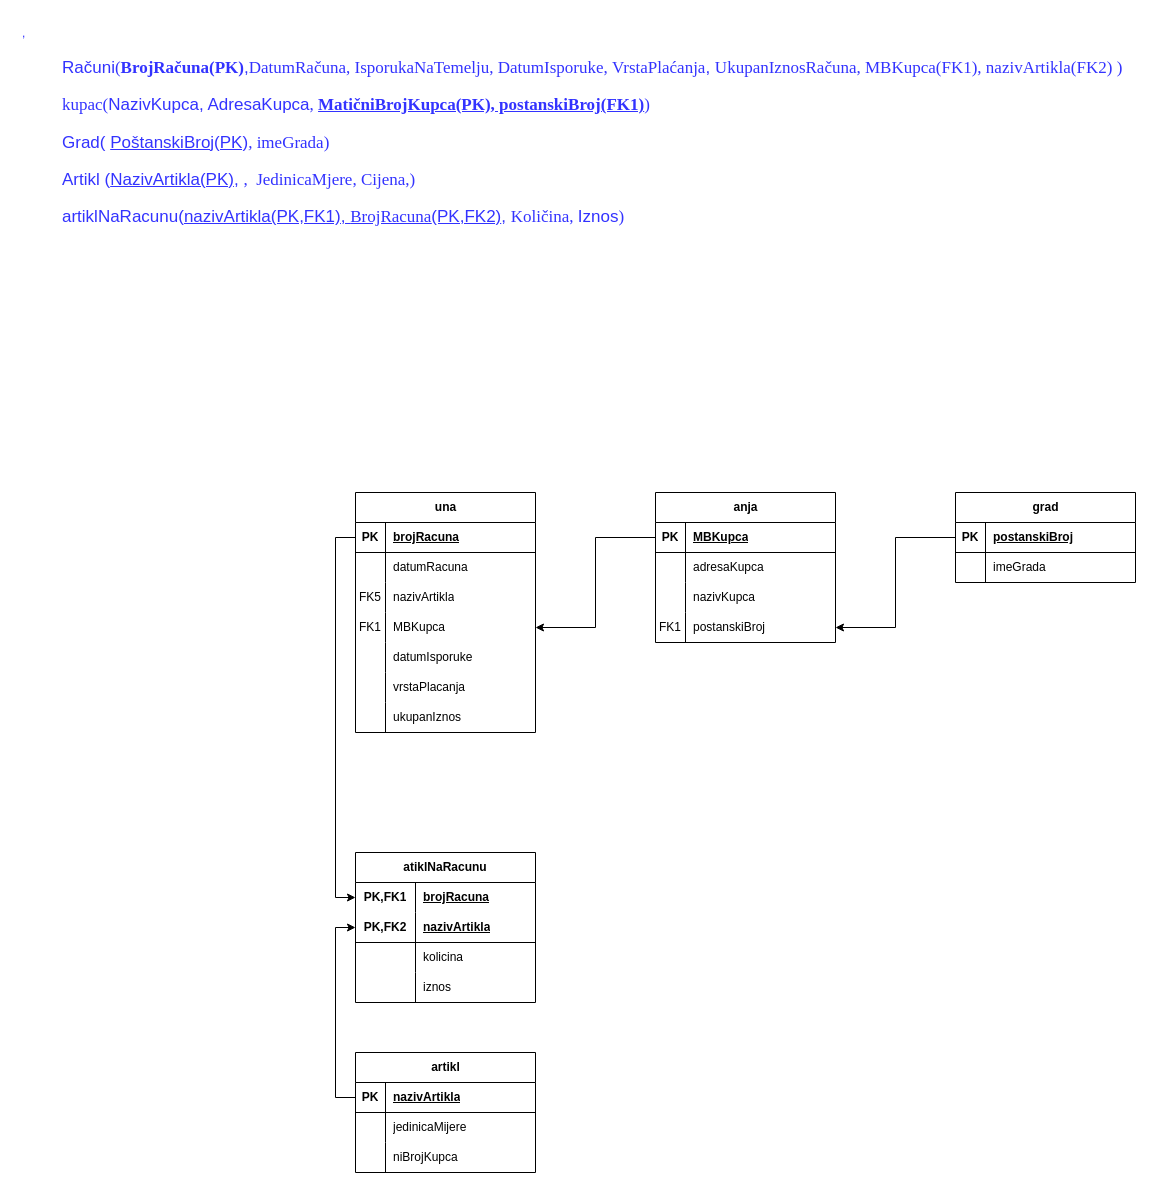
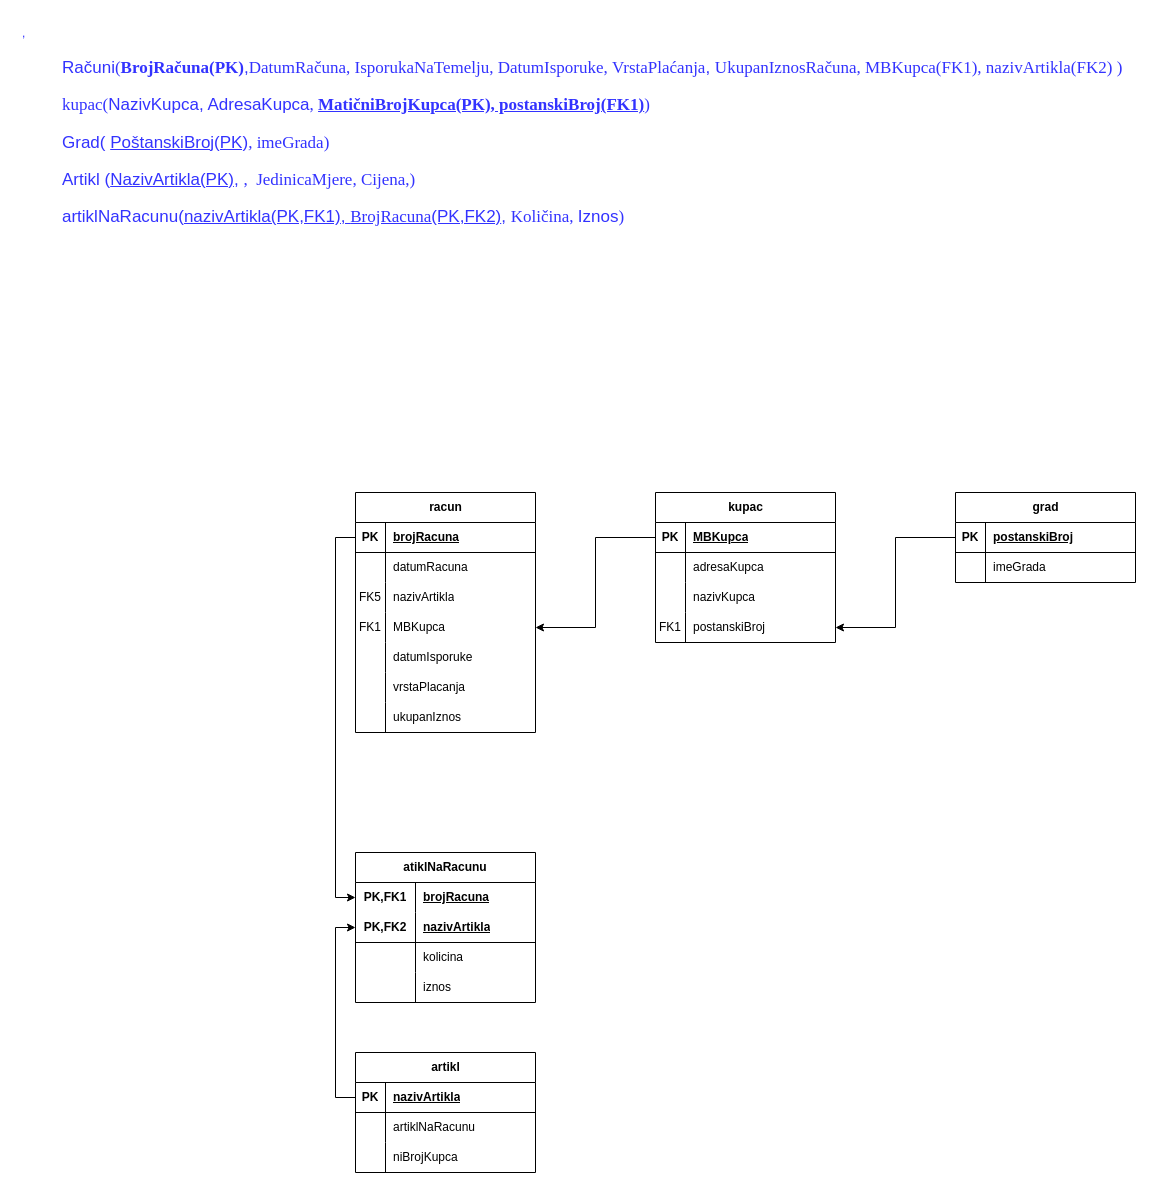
node "una": label "una" -> "racun"
node "anja": label "anja" -> "kupac"
node "jedinicaMijere": label "jedinicaMijere" -> "artiklNaRacunu"
